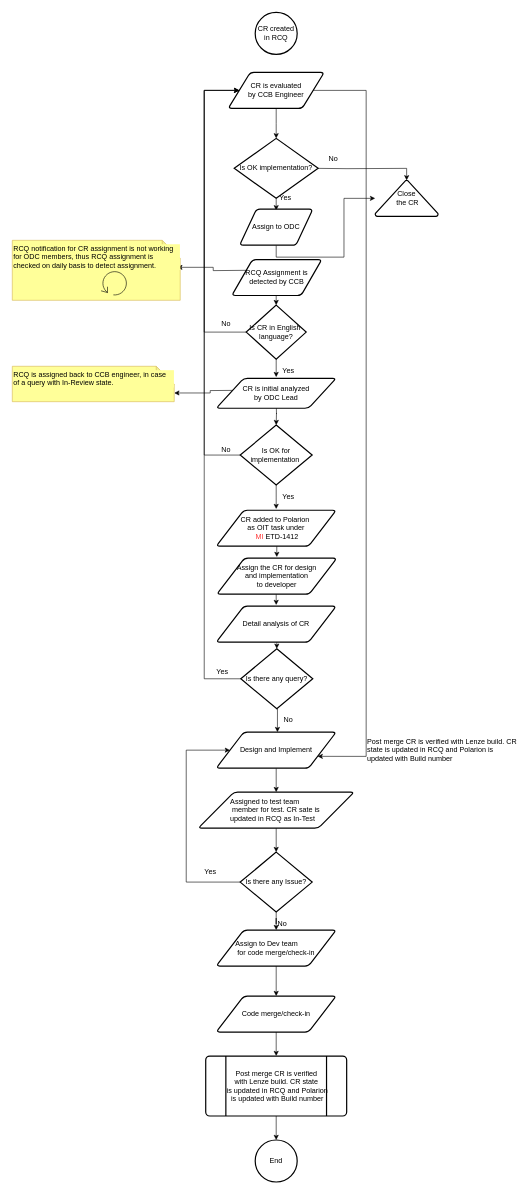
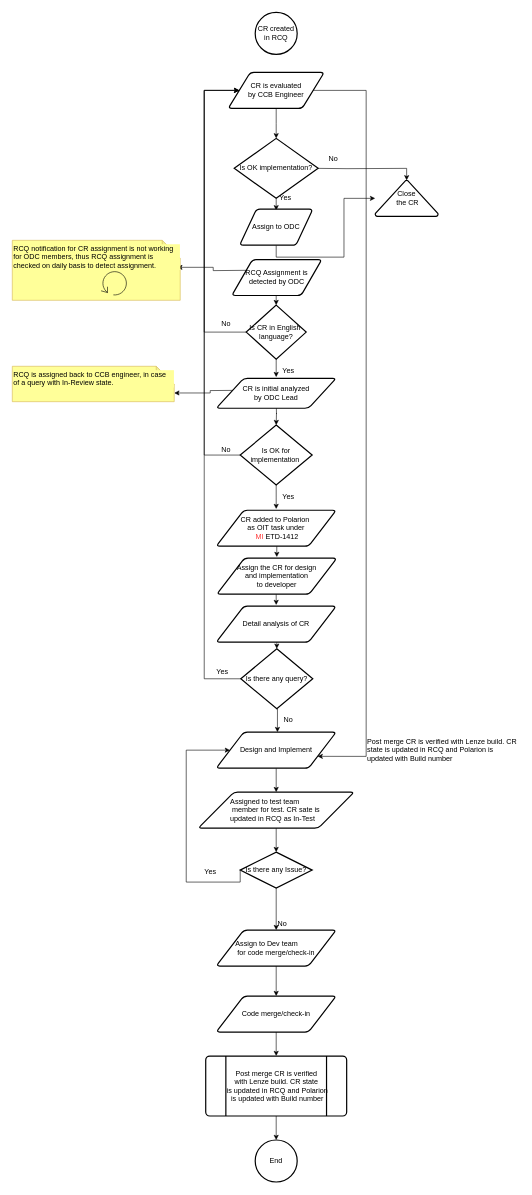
node "RCQ Assignment is detected by CCB": label "RCQ Assignment is detected by CCB" -> "RCQ Assignment is detected by ODC"
node "Is there any Issue?": size 72x60 -> 72x36
